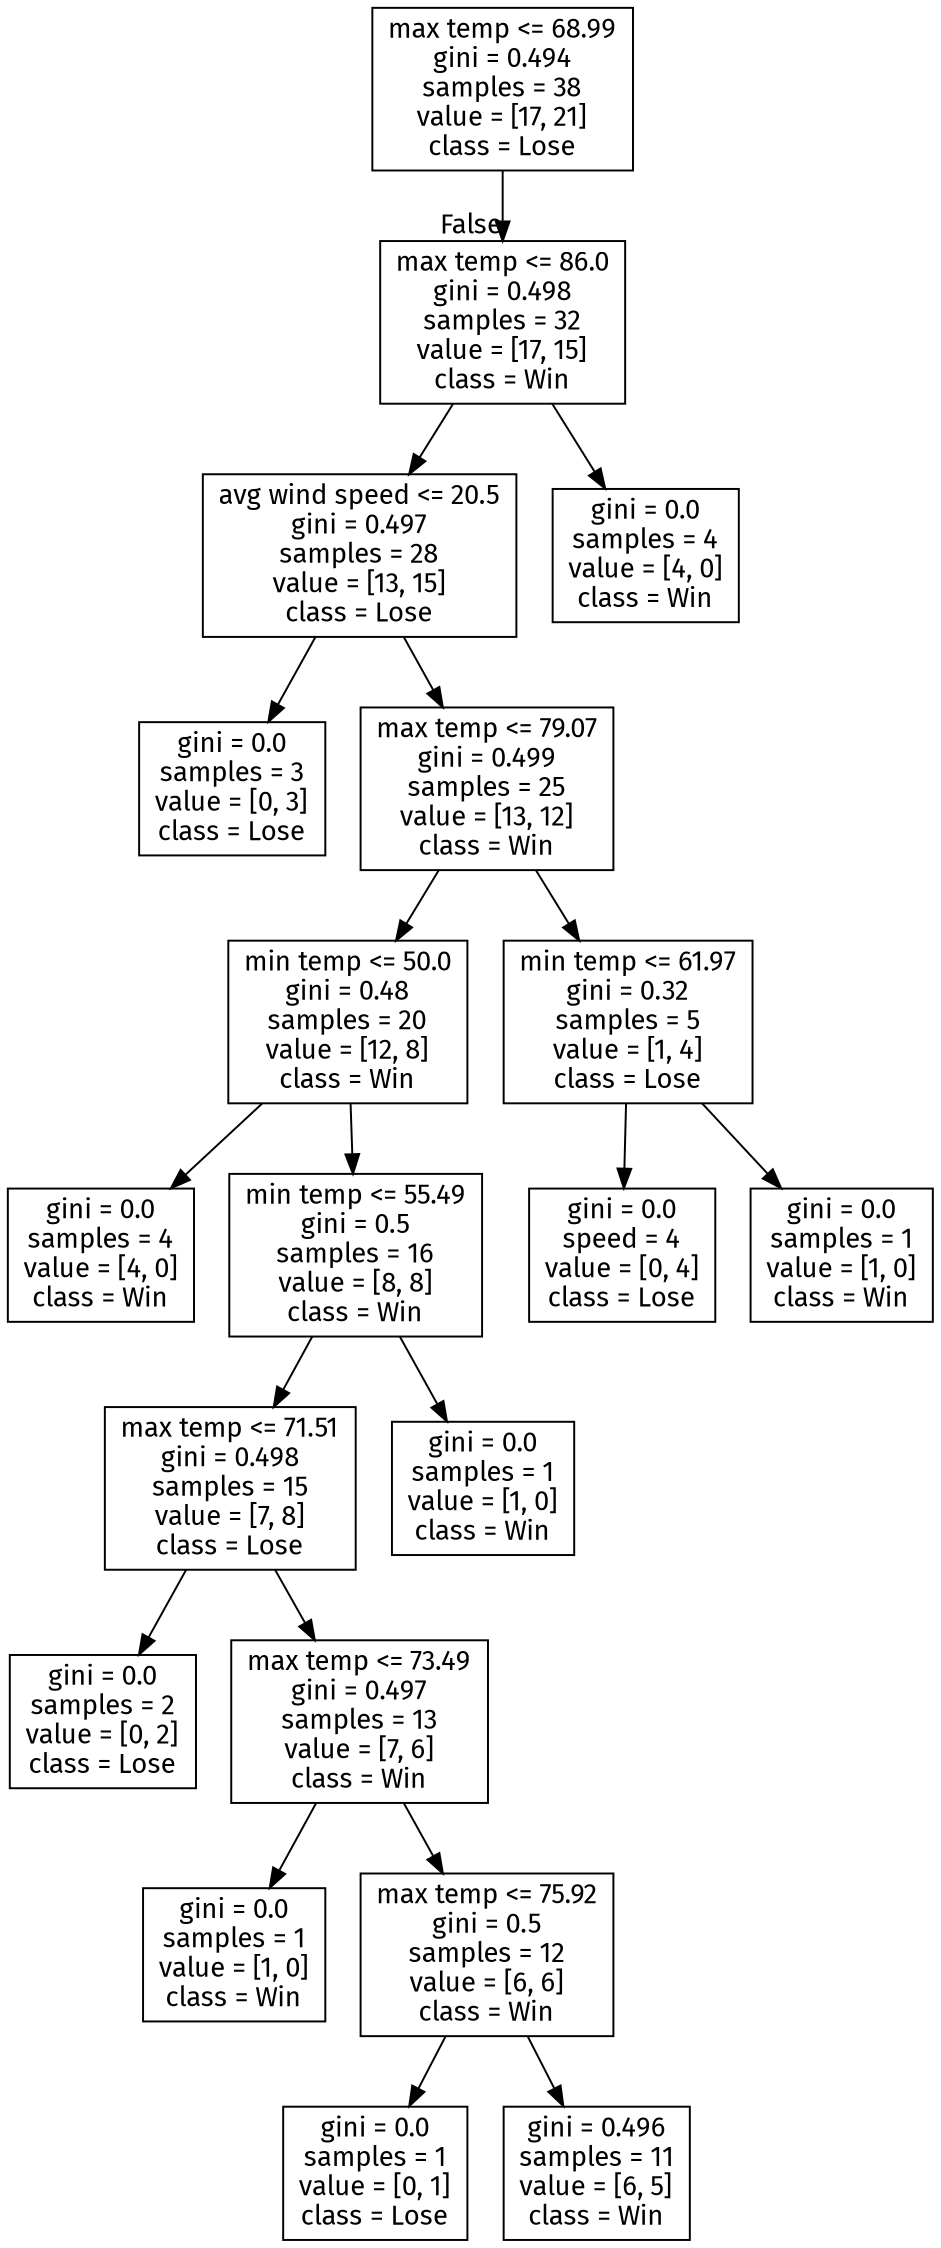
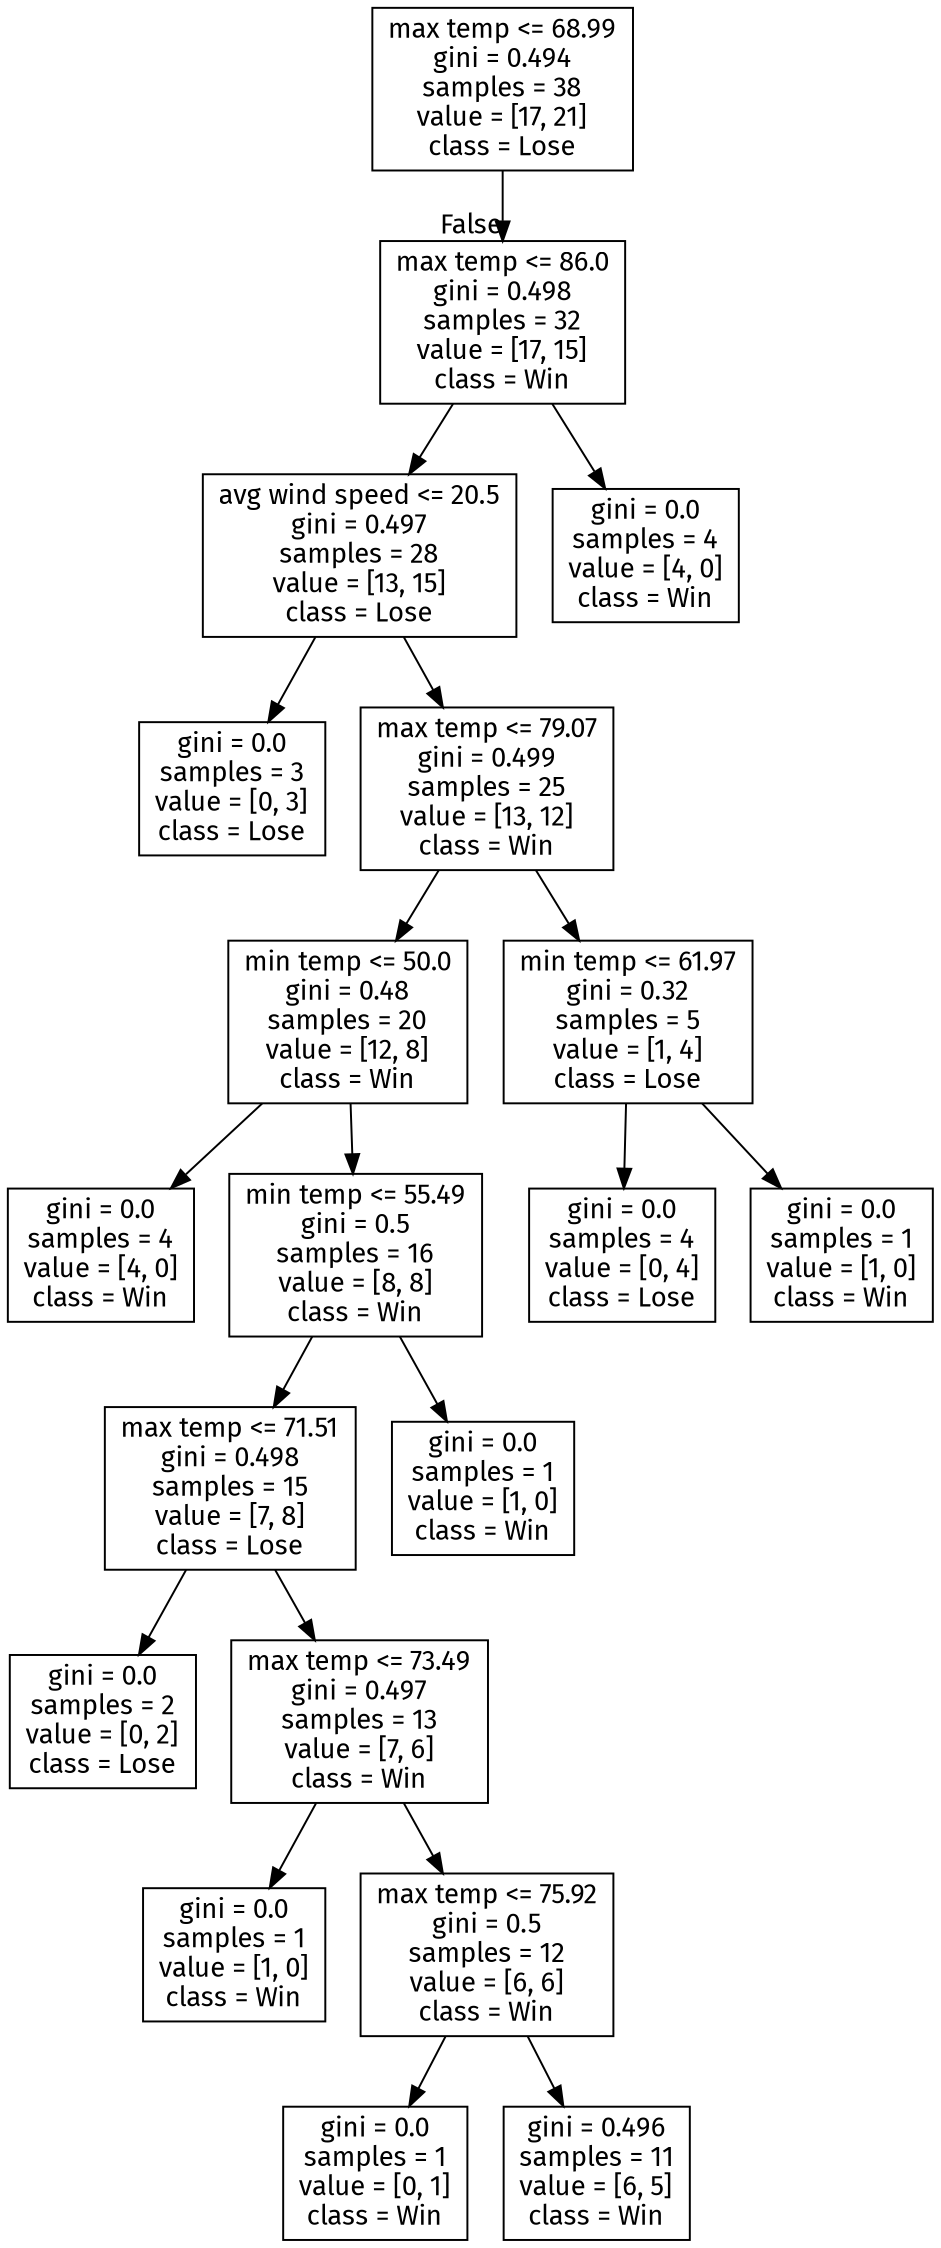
node "gini = 0.0 speed = 4 value = [0, 4] class = Lose": label "gini = 0.0 speed = 4 value = [0, 4] class = Lose" -> "gini = 0.0 samples = 4 value = [0, 4] class = Lose"
node "gini = 0.0 samples = 1 value = [0, 1] class = Lose": label "gini = 0.0 samples = 1 value = [0, 1] class = Lose" -> "gini = 0.0 samples = 1 value = [0, 1] class = Win"
